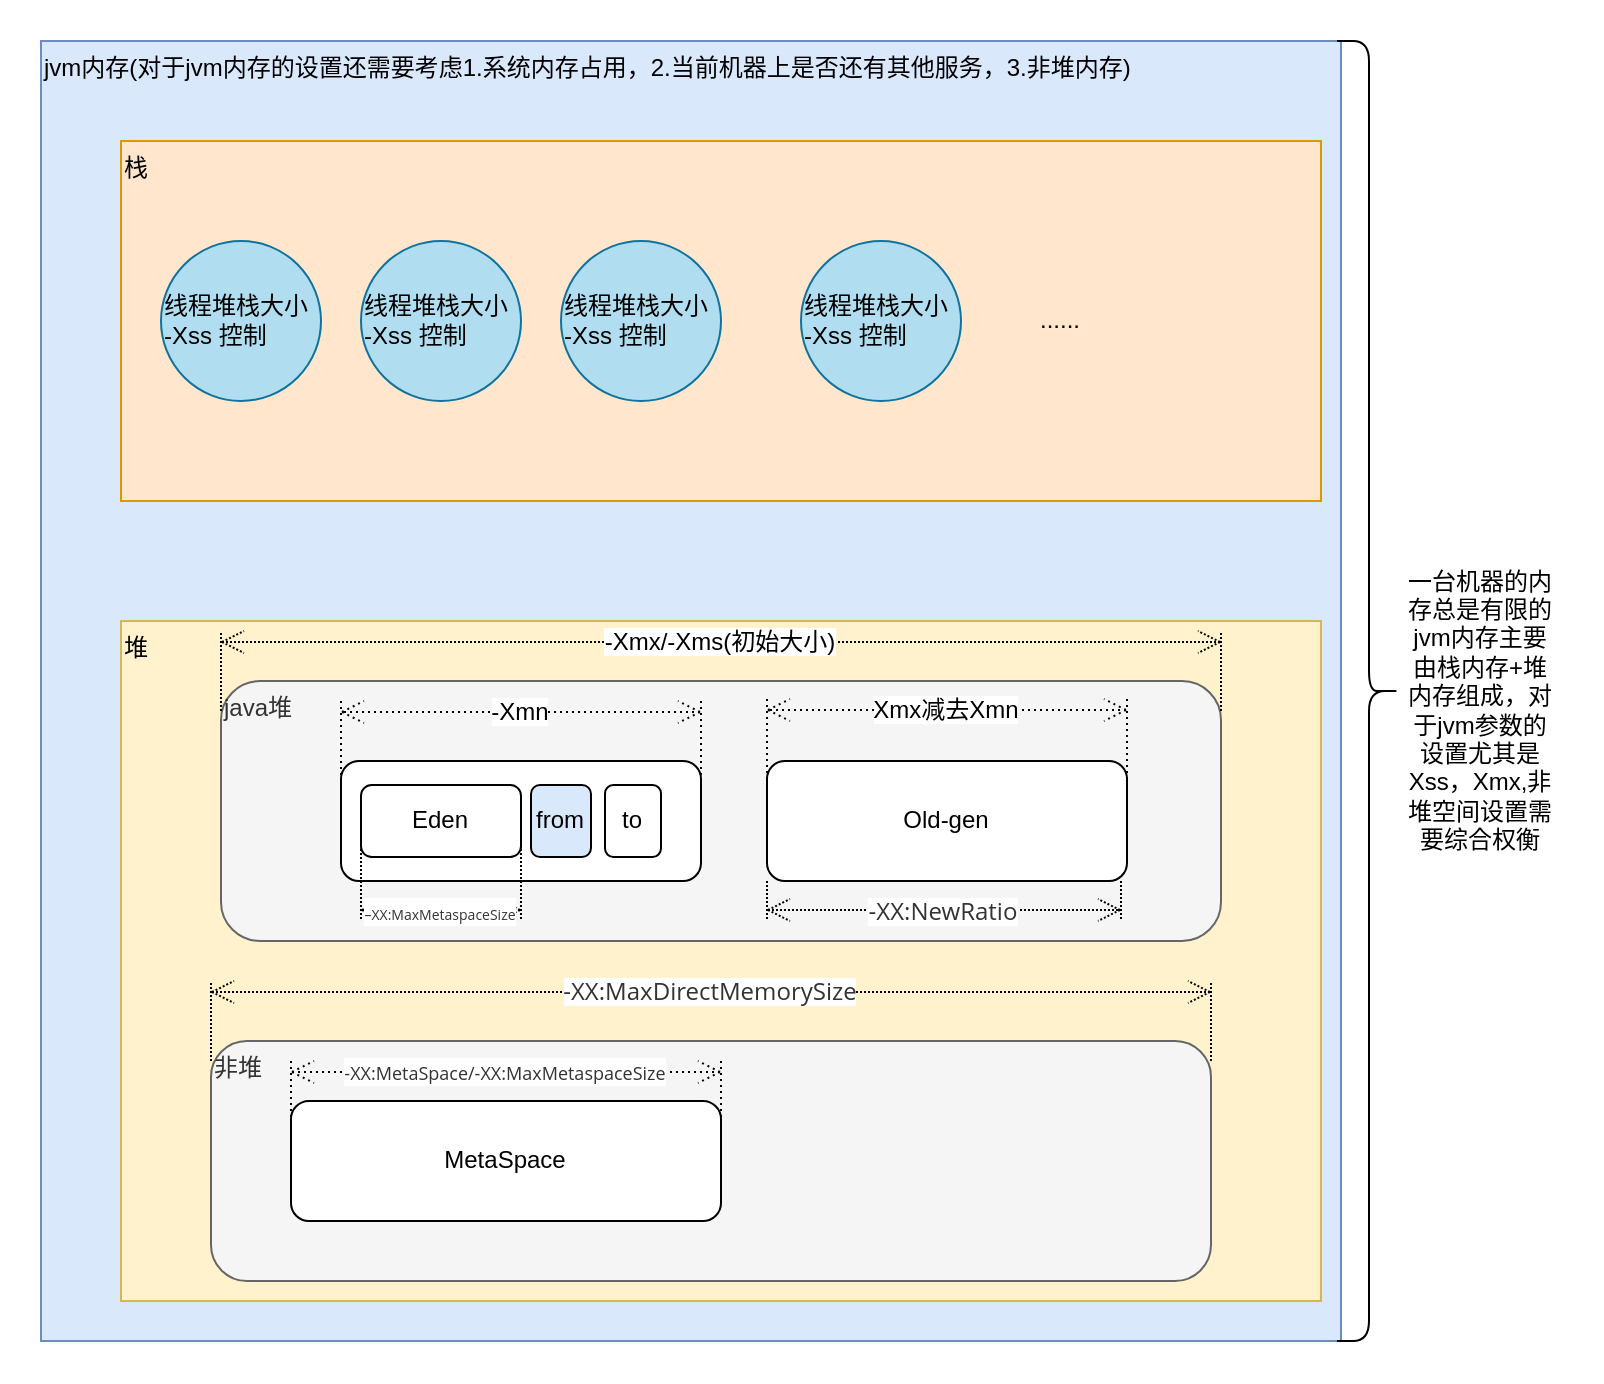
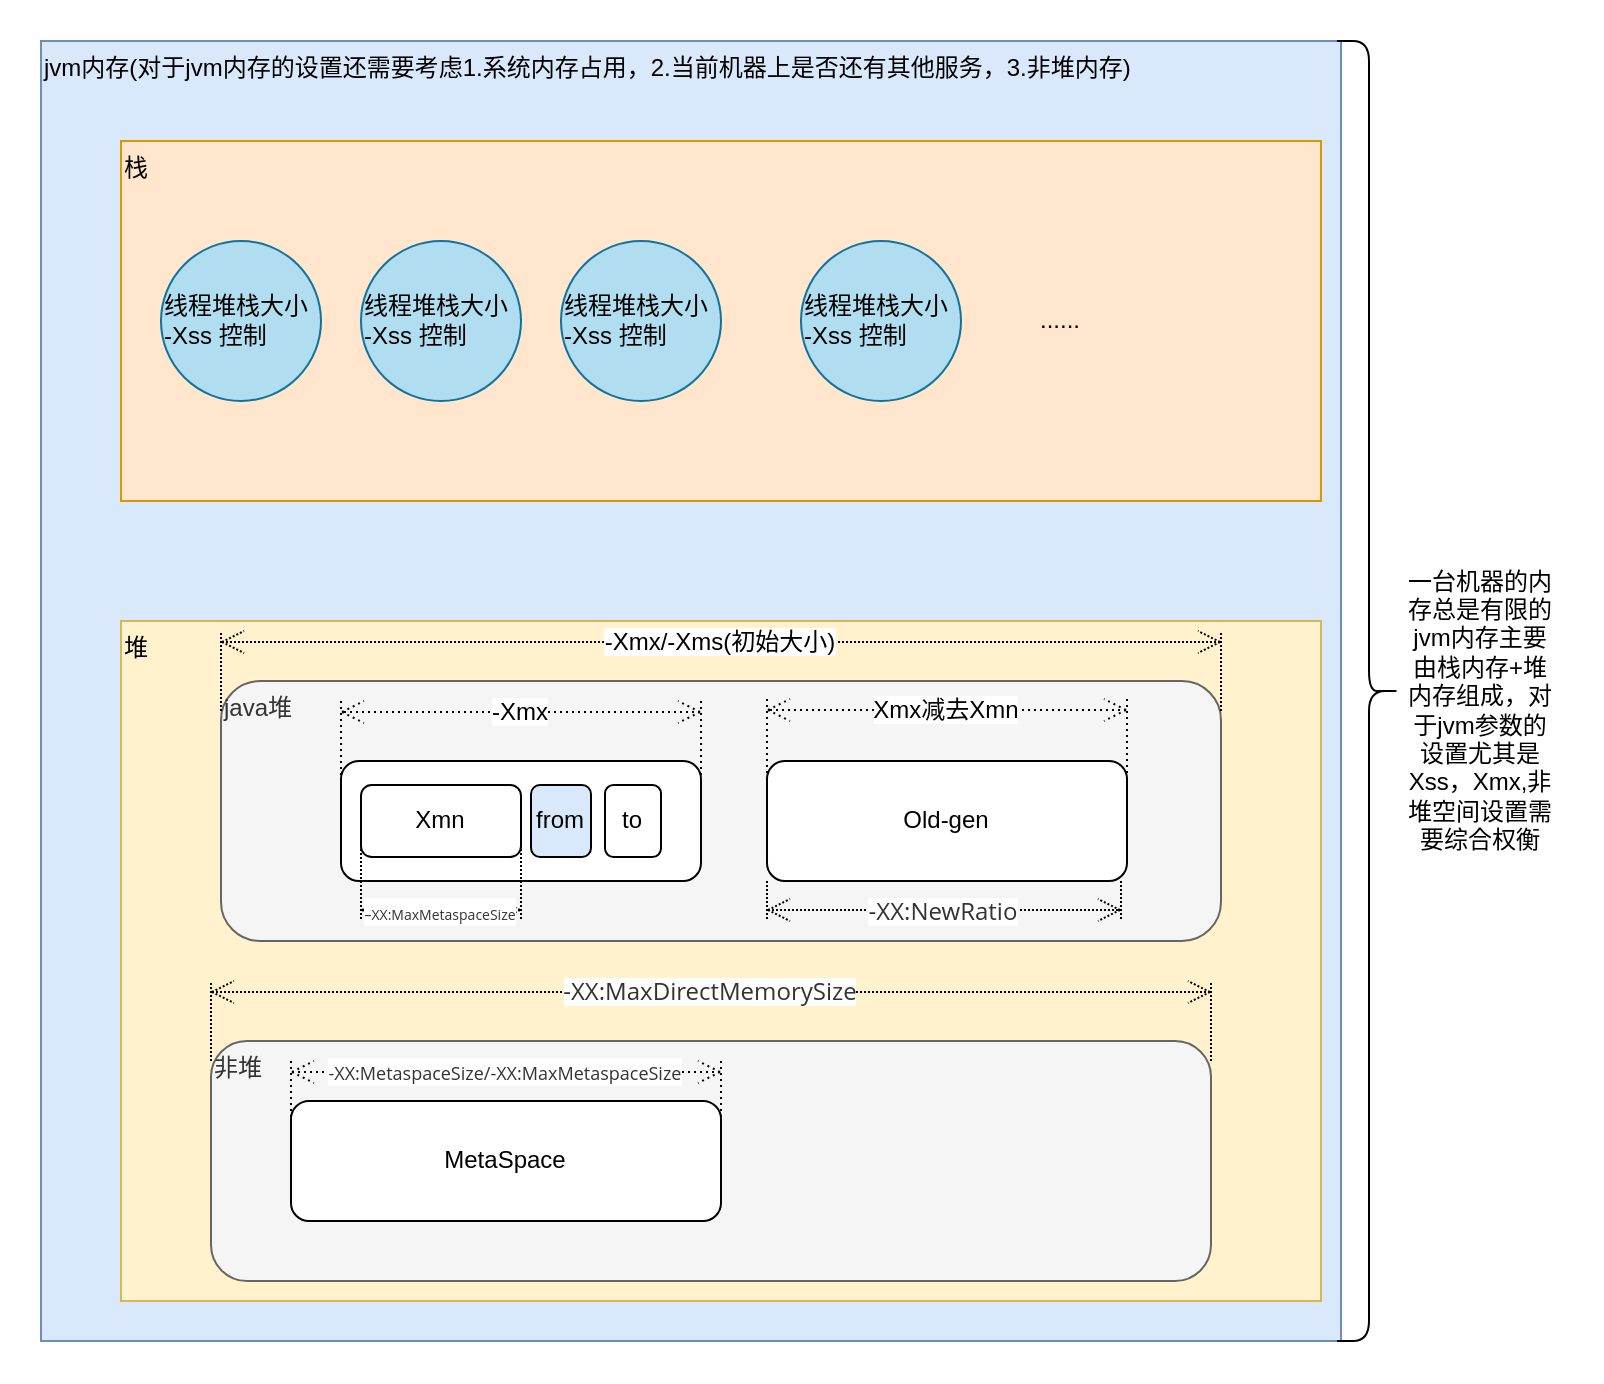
node "-Xmn": label "-Xmn" -> "-Xmx"
node "Eden": label "Eden" -> "Xmn"
node "-XX:MetaSpace/-XX:MaxMetaspaceSize": label "-XX:MetaSpace/-XX:MaxMetaspaceSize" -> "-XX:MetaspaceSize/-XX:MaxMetaspaceSize"
